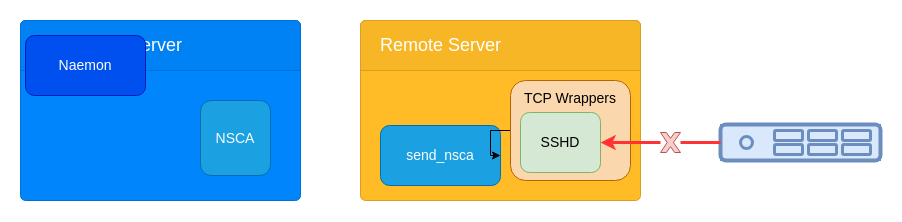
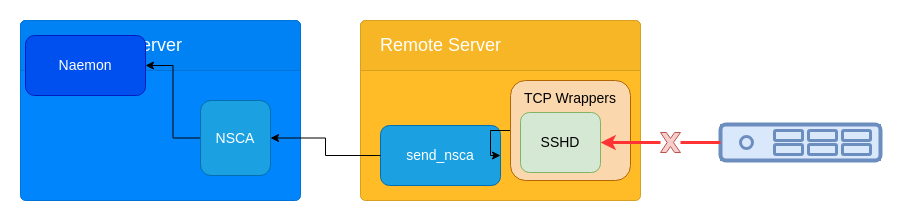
edge "NSCA" -> "Naemon": added
edge "send_nsca" -> "NSCA": added
